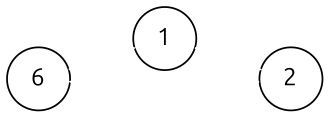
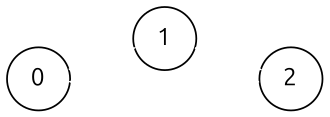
node "6": label "6" -> "0"
